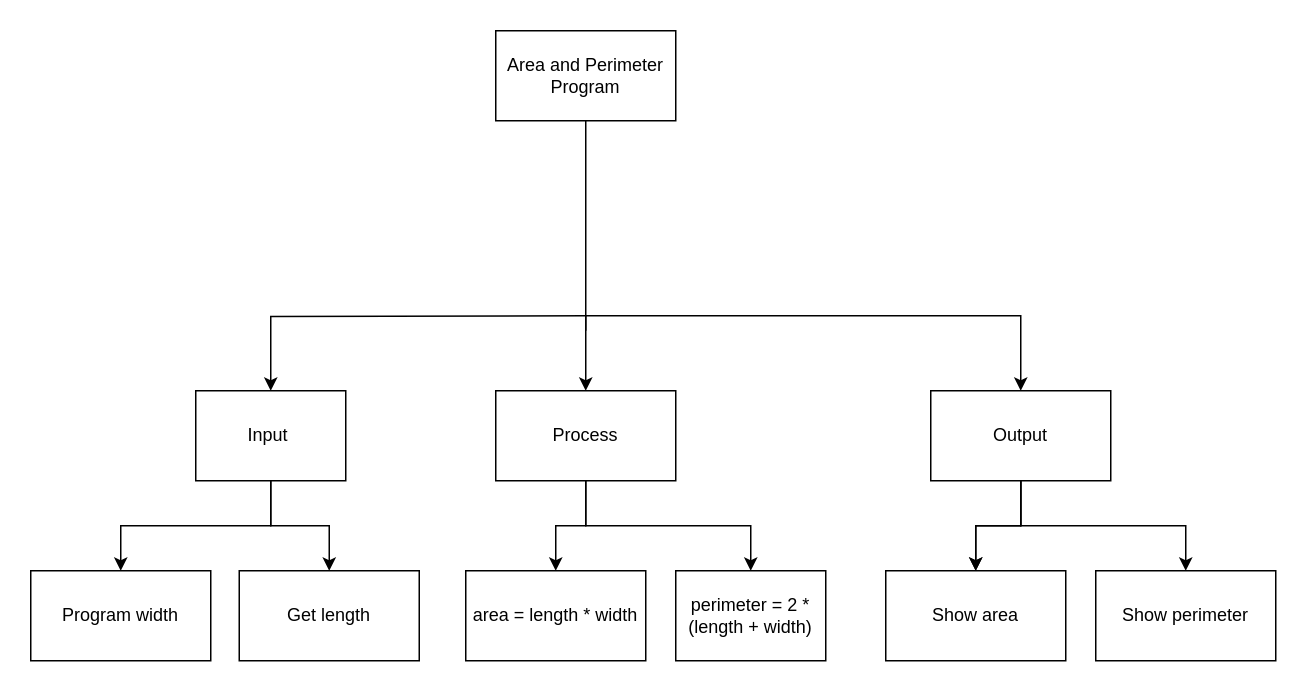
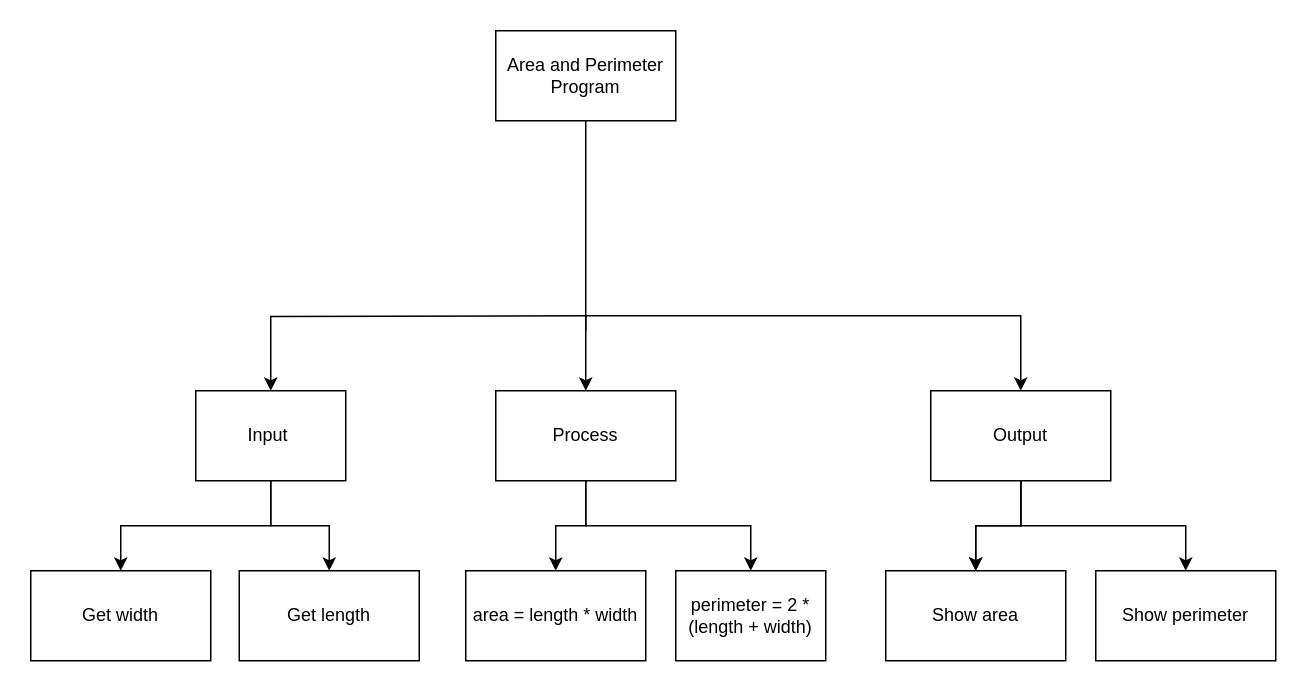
node "Program width": label "Program width" -> "Get width"
